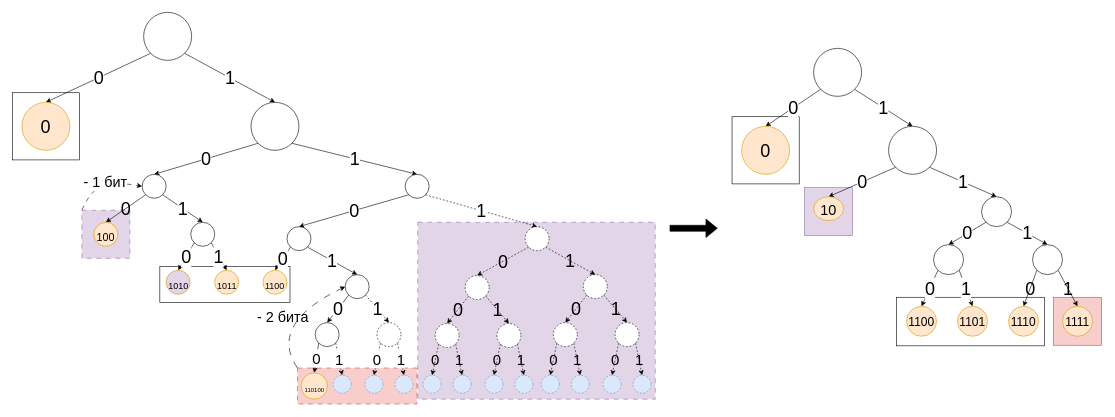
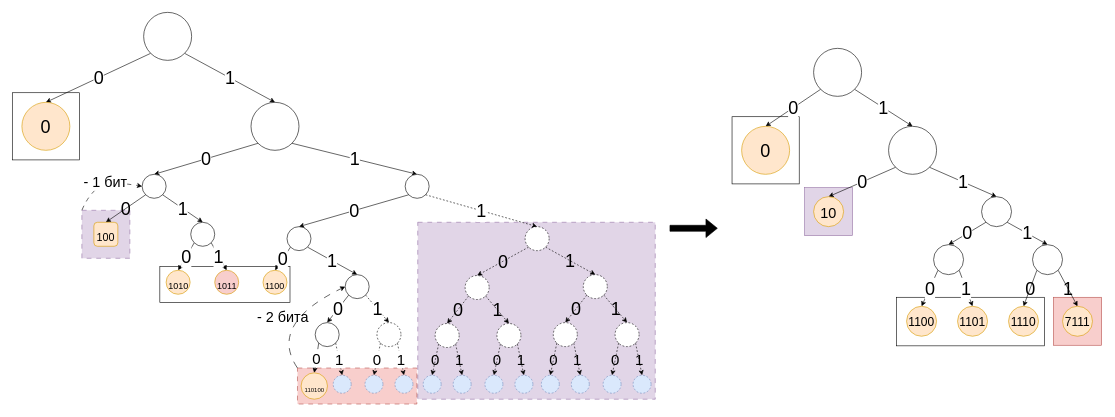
node "10": size 30x24 -> 30x30
node "100": shape ellipse -> rounded rectangle
node "1010": fillcolor #e1d5e7 -> #ffe6cc
node "1011": fillcolor #ffe6cc -> #f8cecc
node "1111": label "1111" -> "7111"
